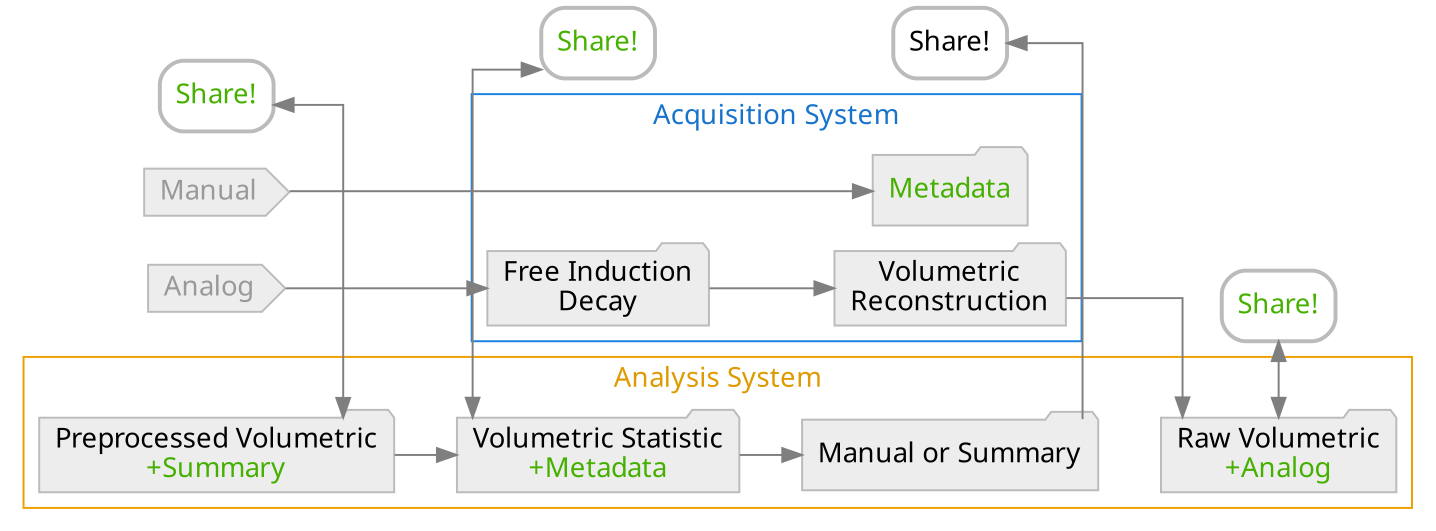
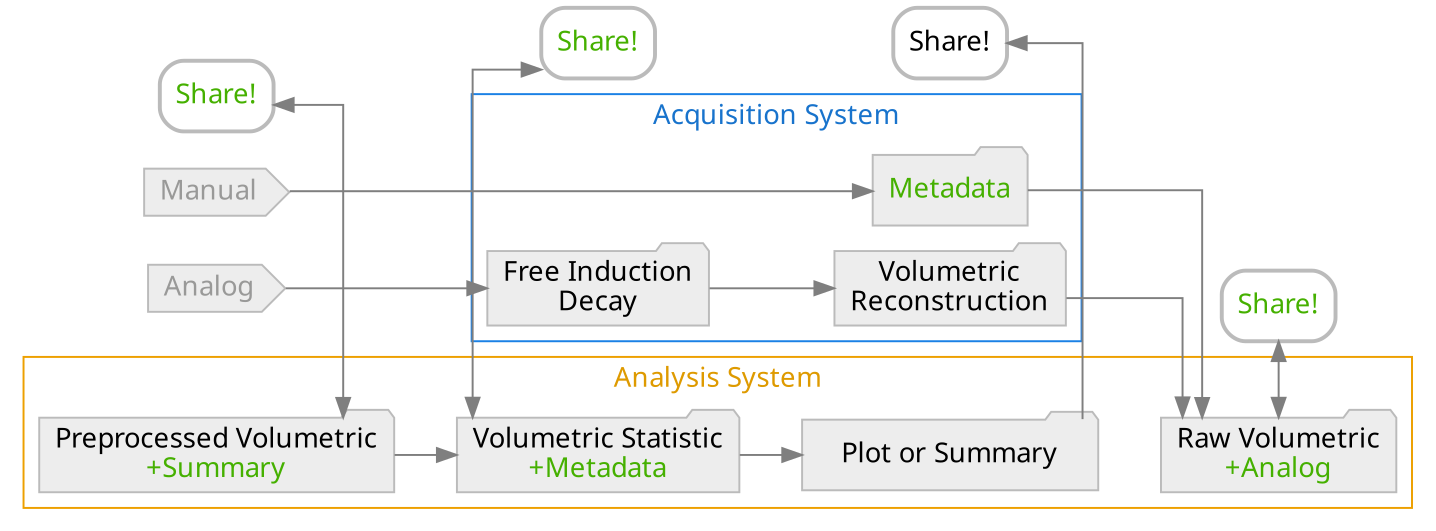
edge "Metadata" -> "Raw Volumetric": added
node "Manual or Summary": label "Manual or Summary" -> "Plot or Summary"
